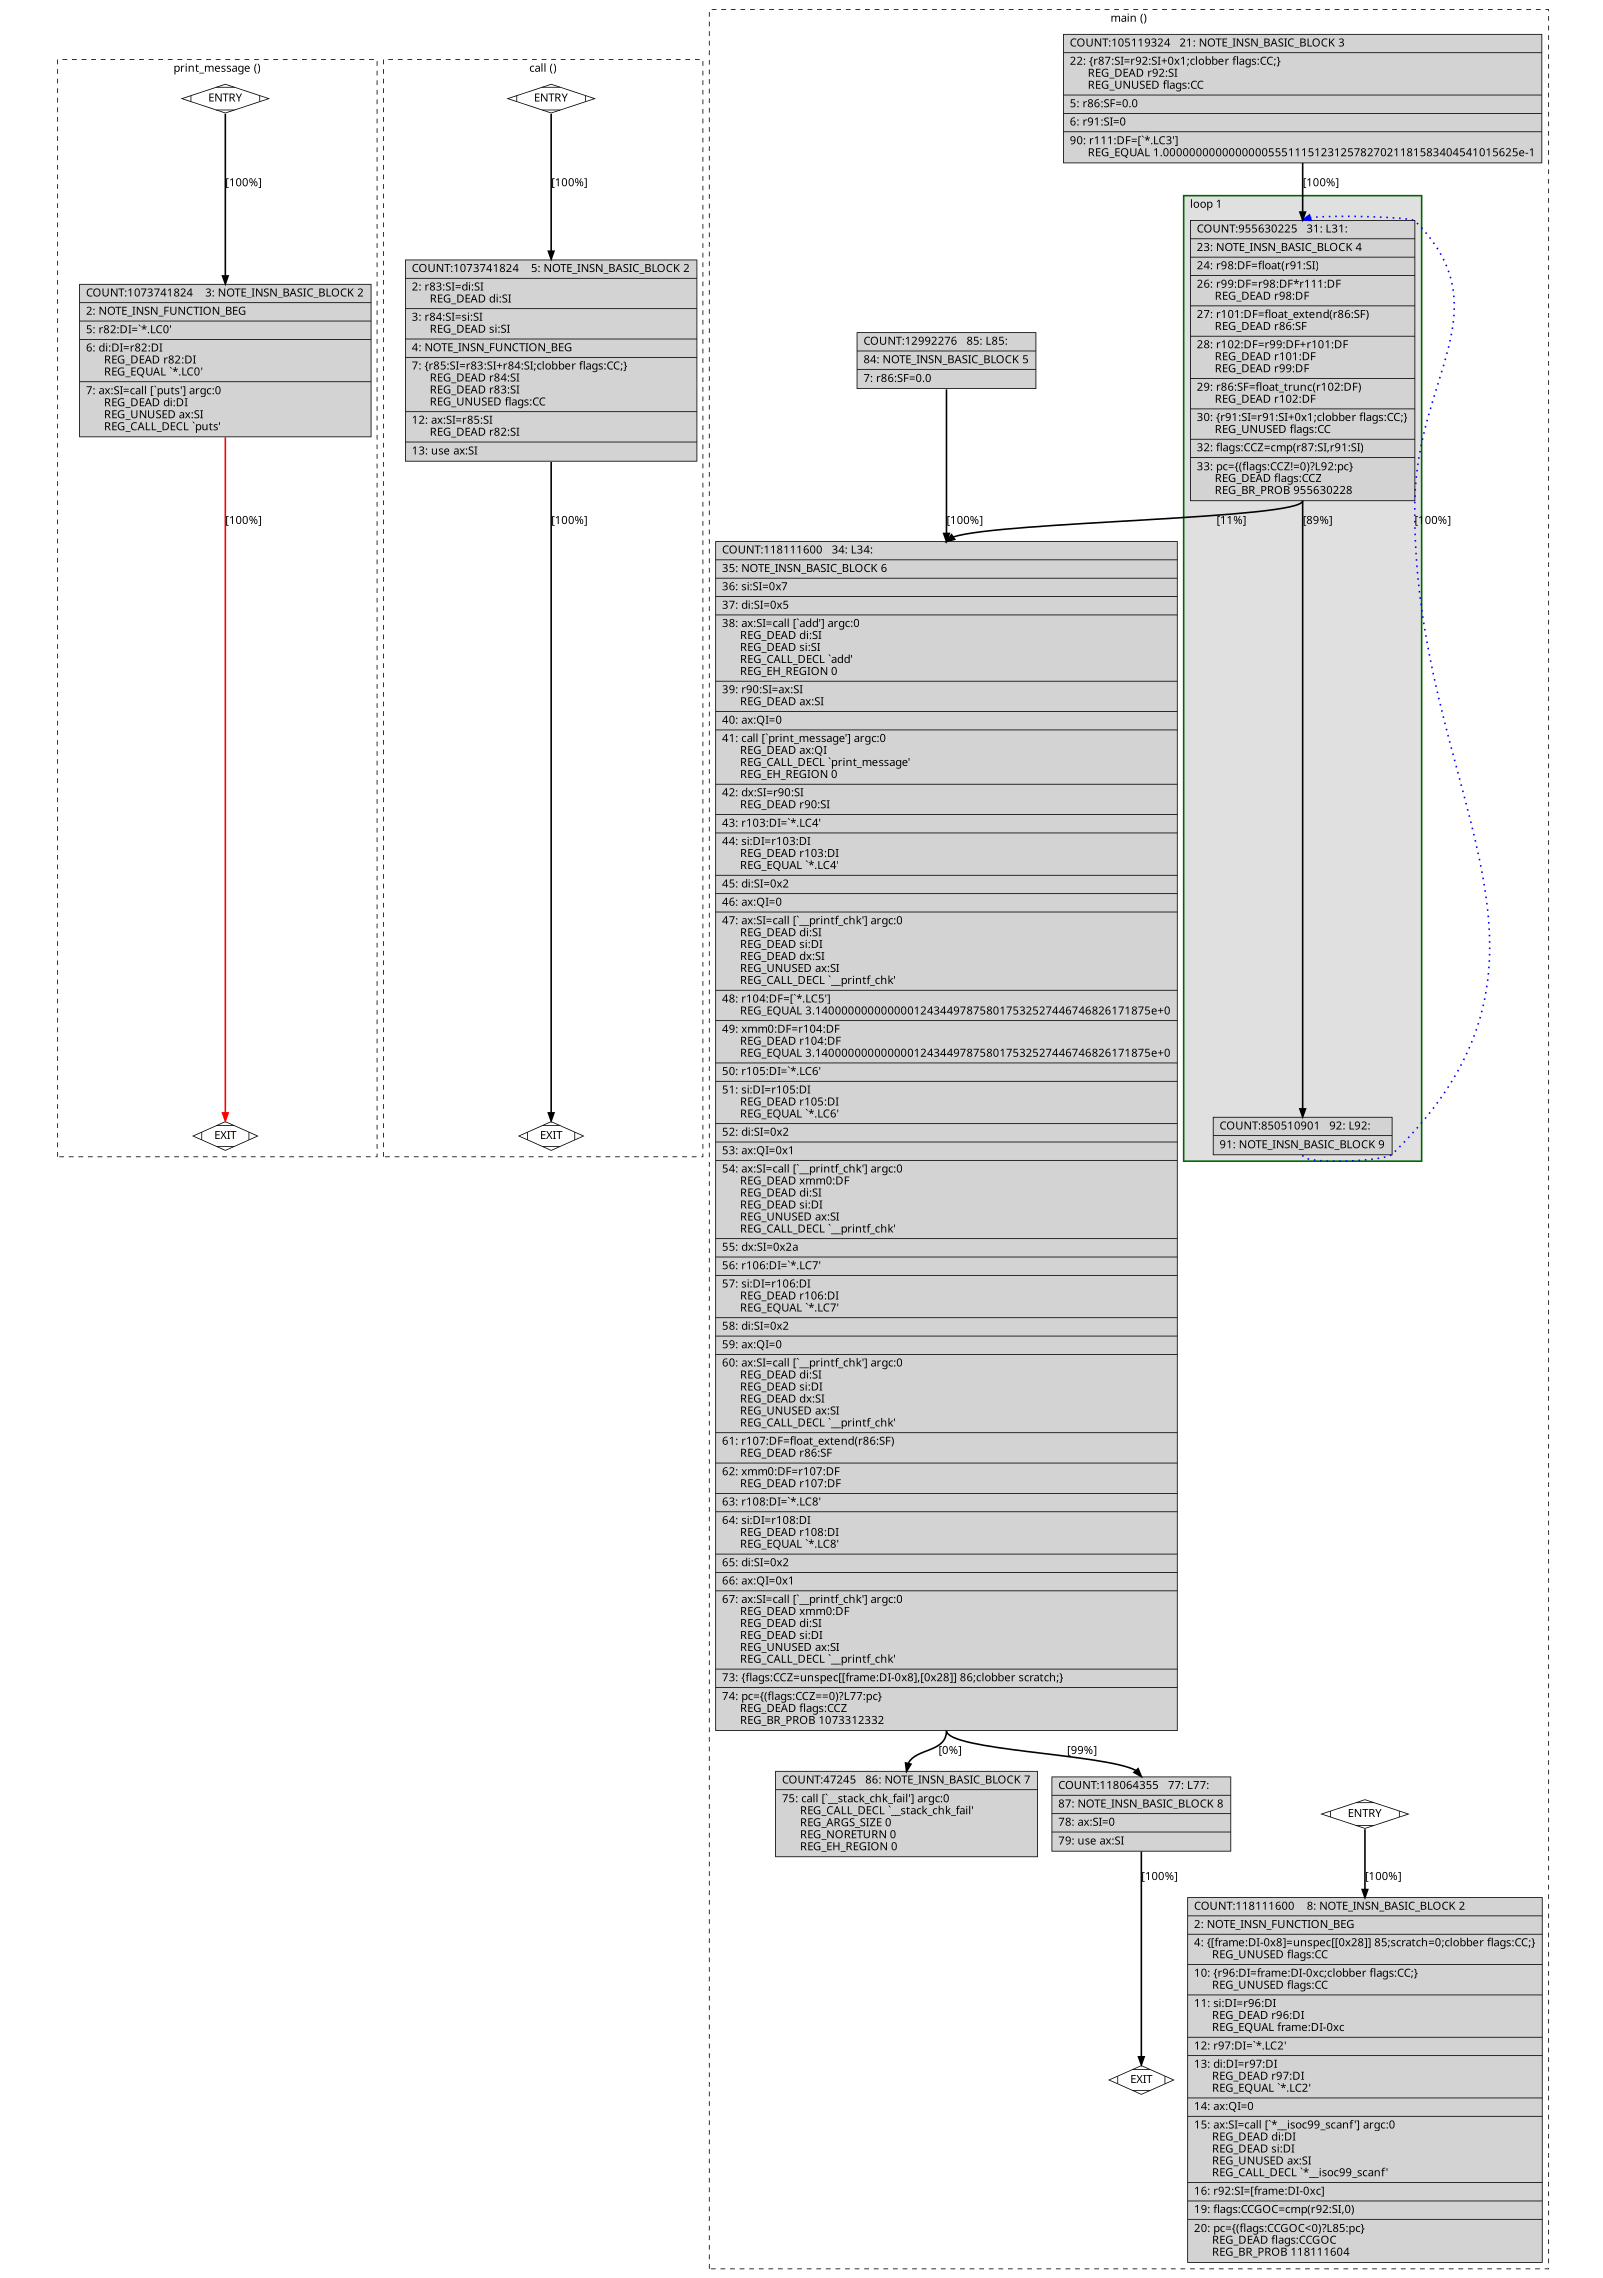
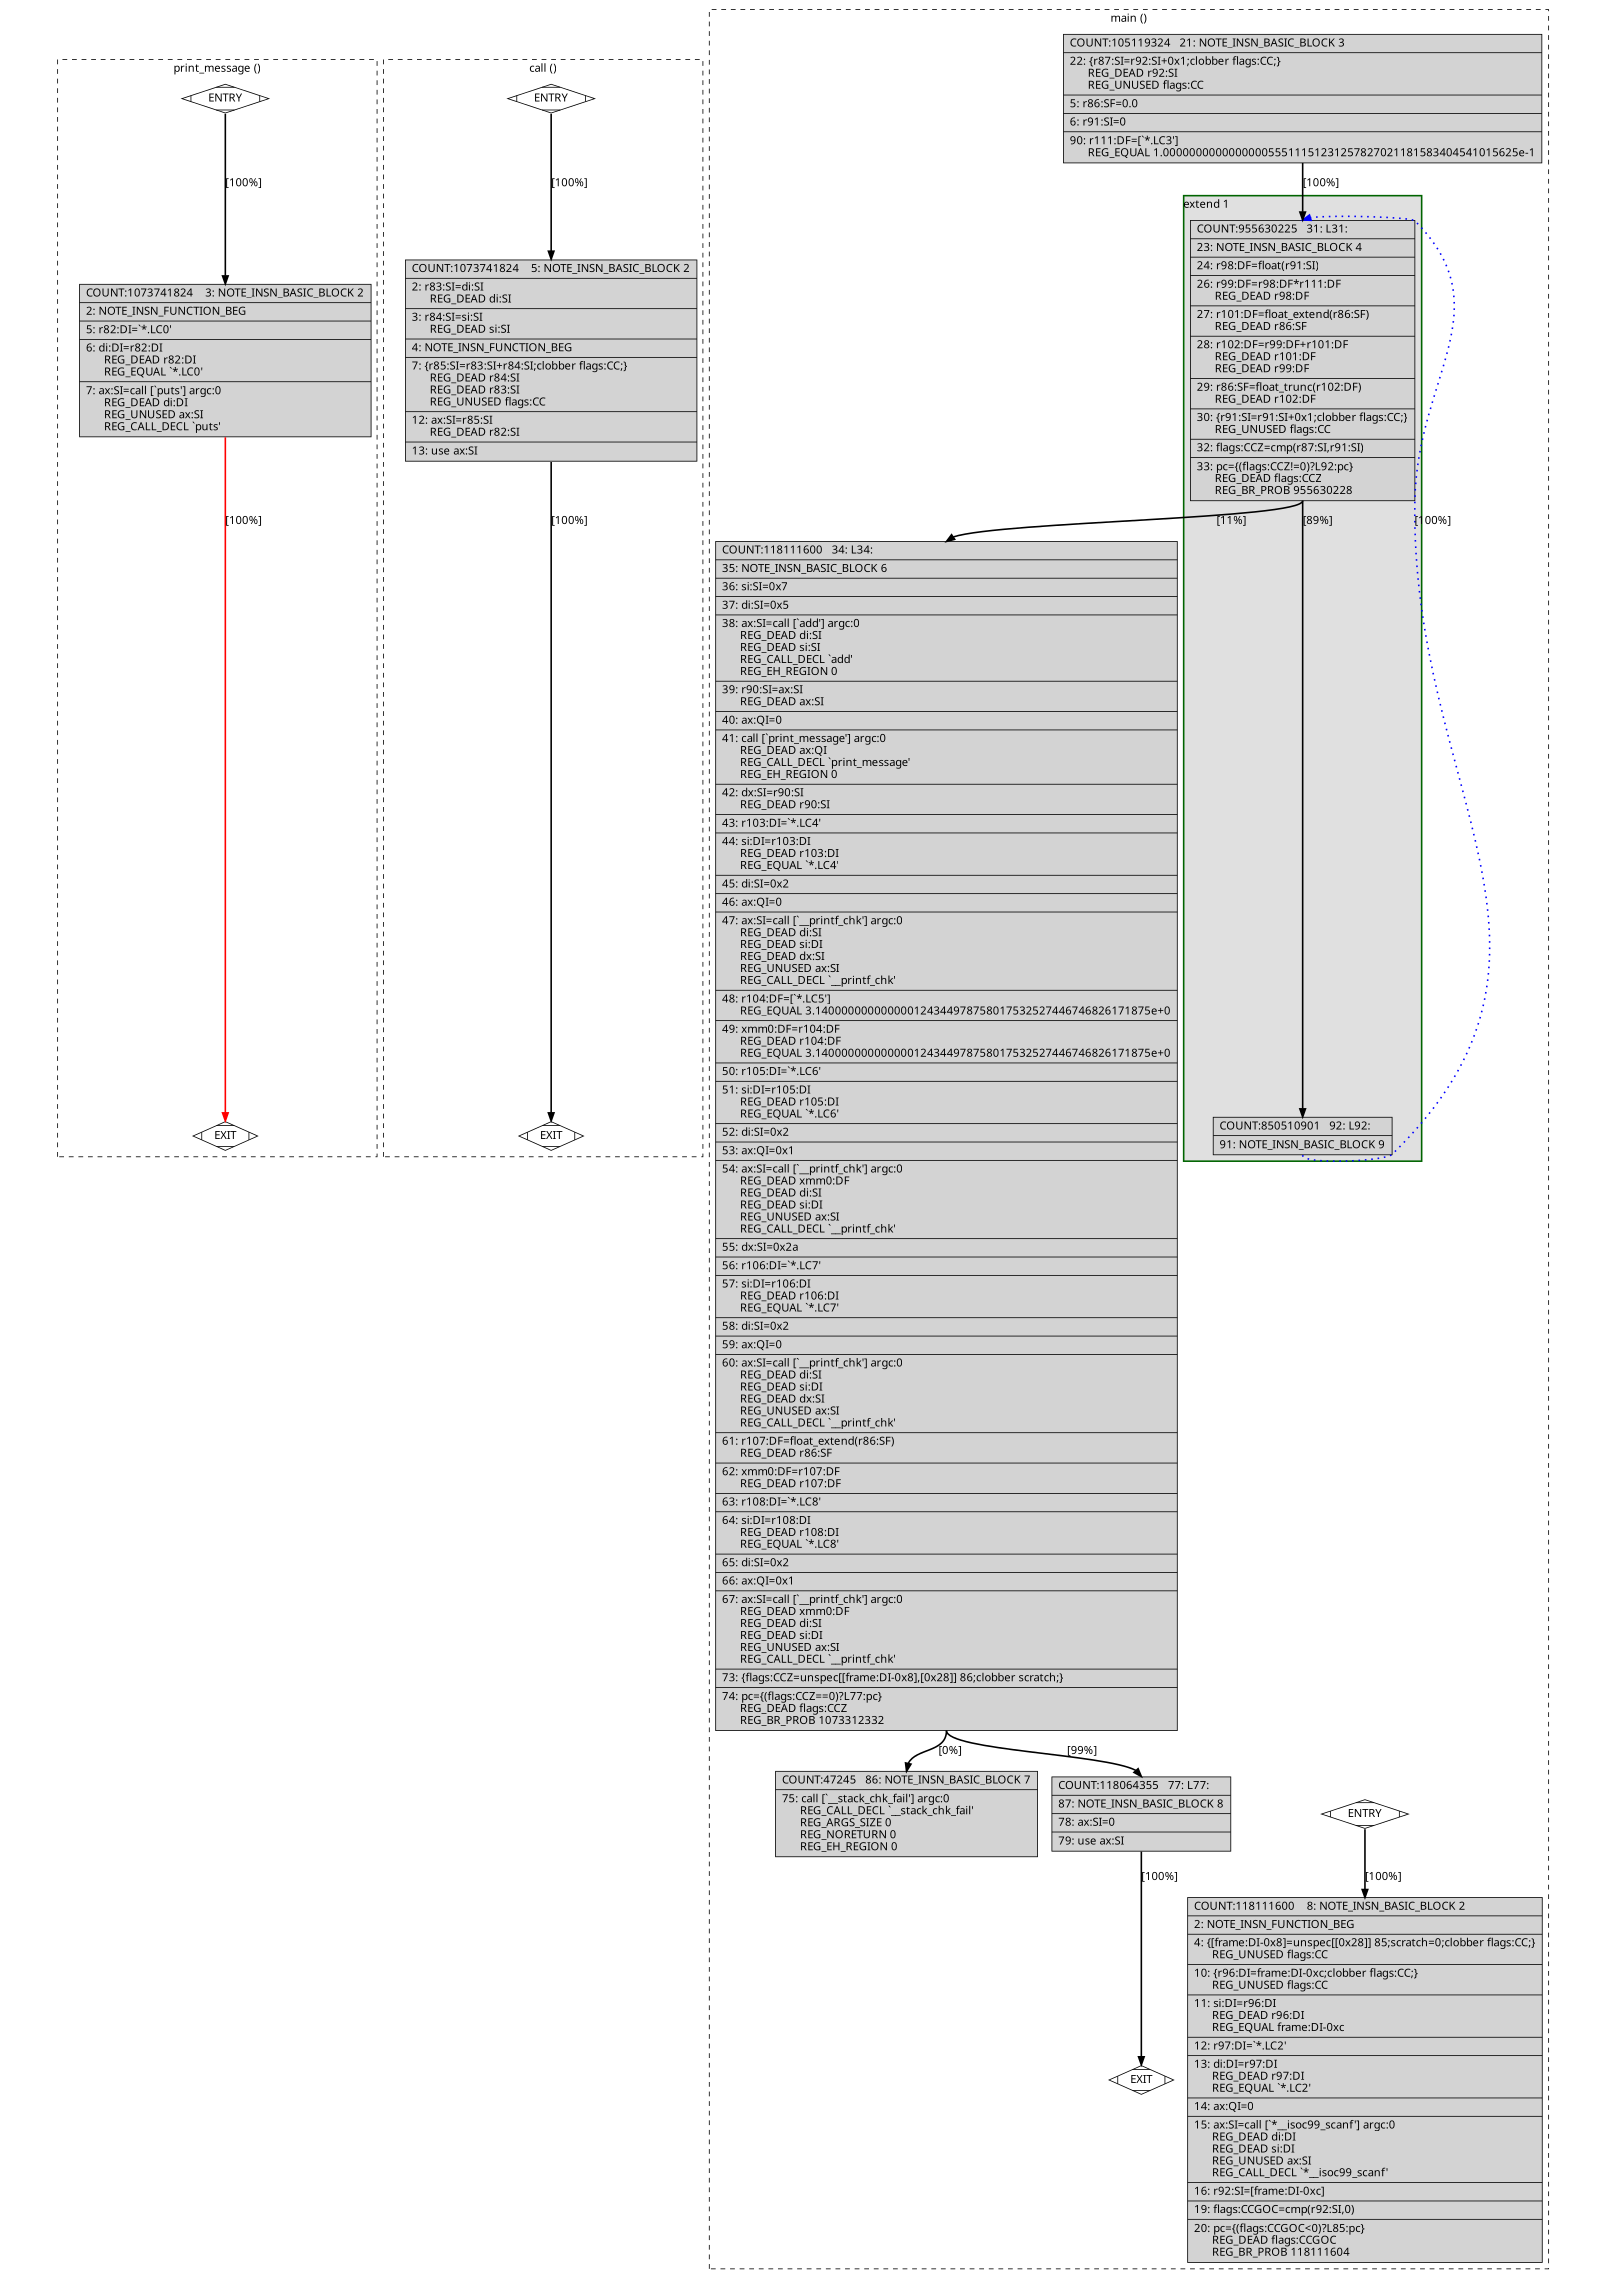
cluster "loop 1": label "loop 1" -> "extend 1"
node "COUNT:12992276   85: L85:": removed
